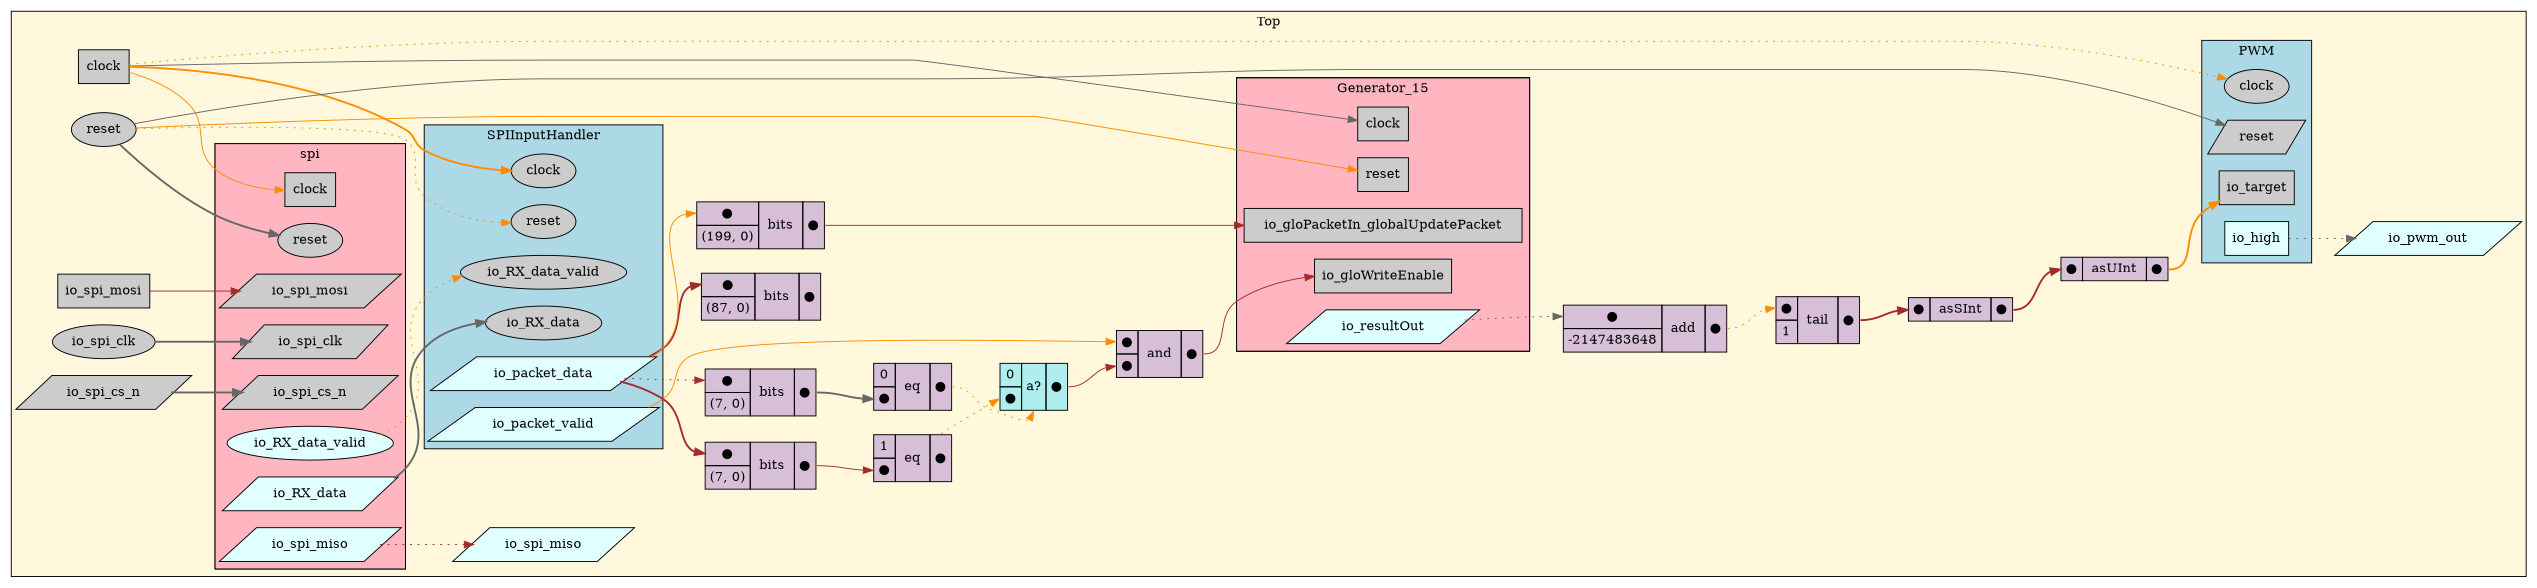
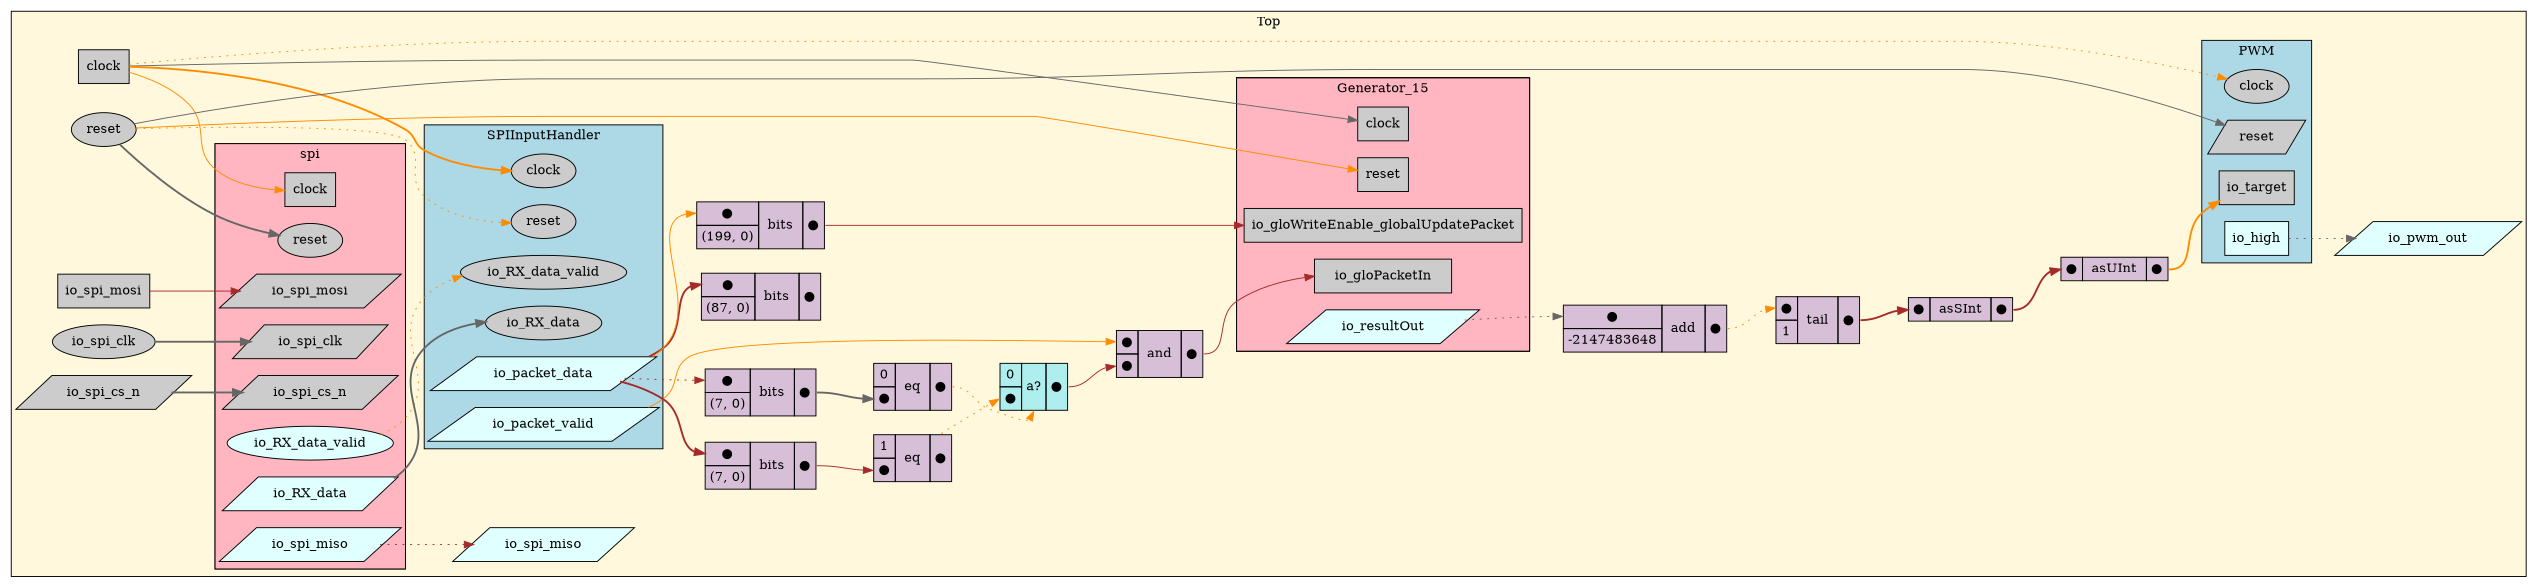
node "io_gloPacketIn_globalUpdatePacket": label "io_gloPacketIn_globalUpdatePacket" -> "io_gloWriteEnable_globalUpdatePacket"
node "io_gloWriteEnable": label "io_gloWriteEnable" -> "io_gloPacketIn"
